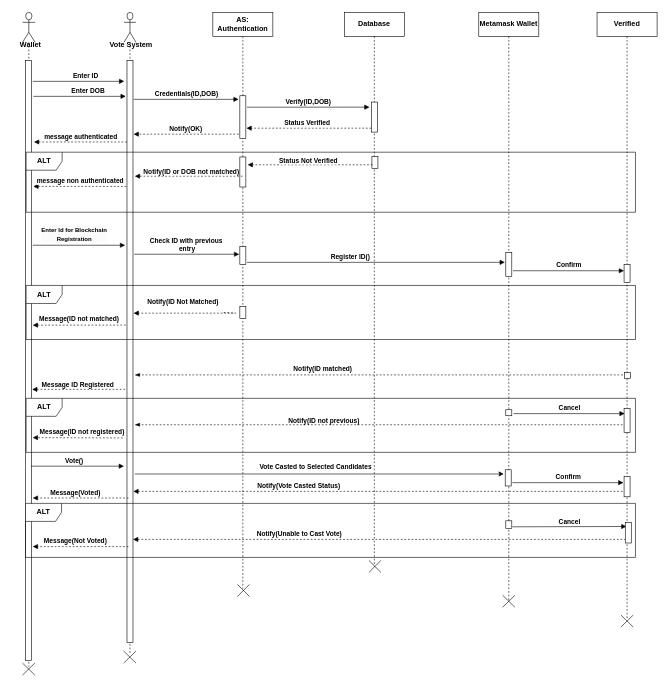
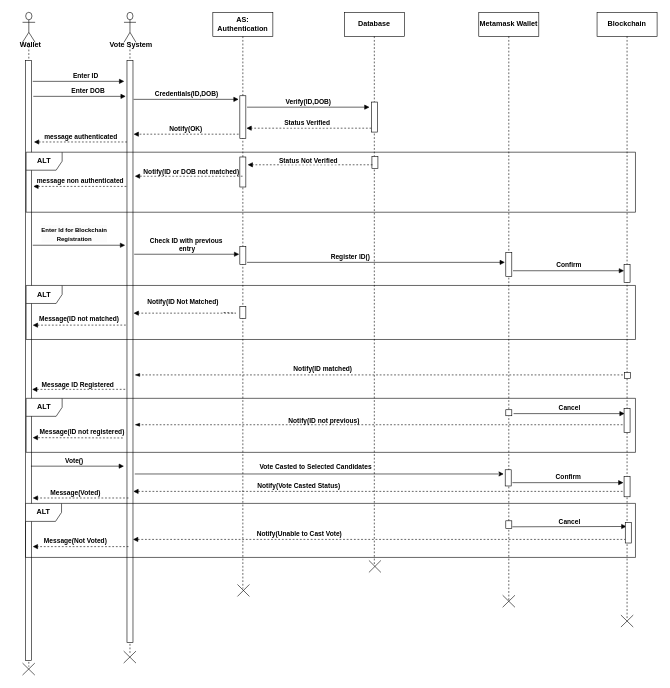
node "Verified": label "Verified" -> "Blockchain"
